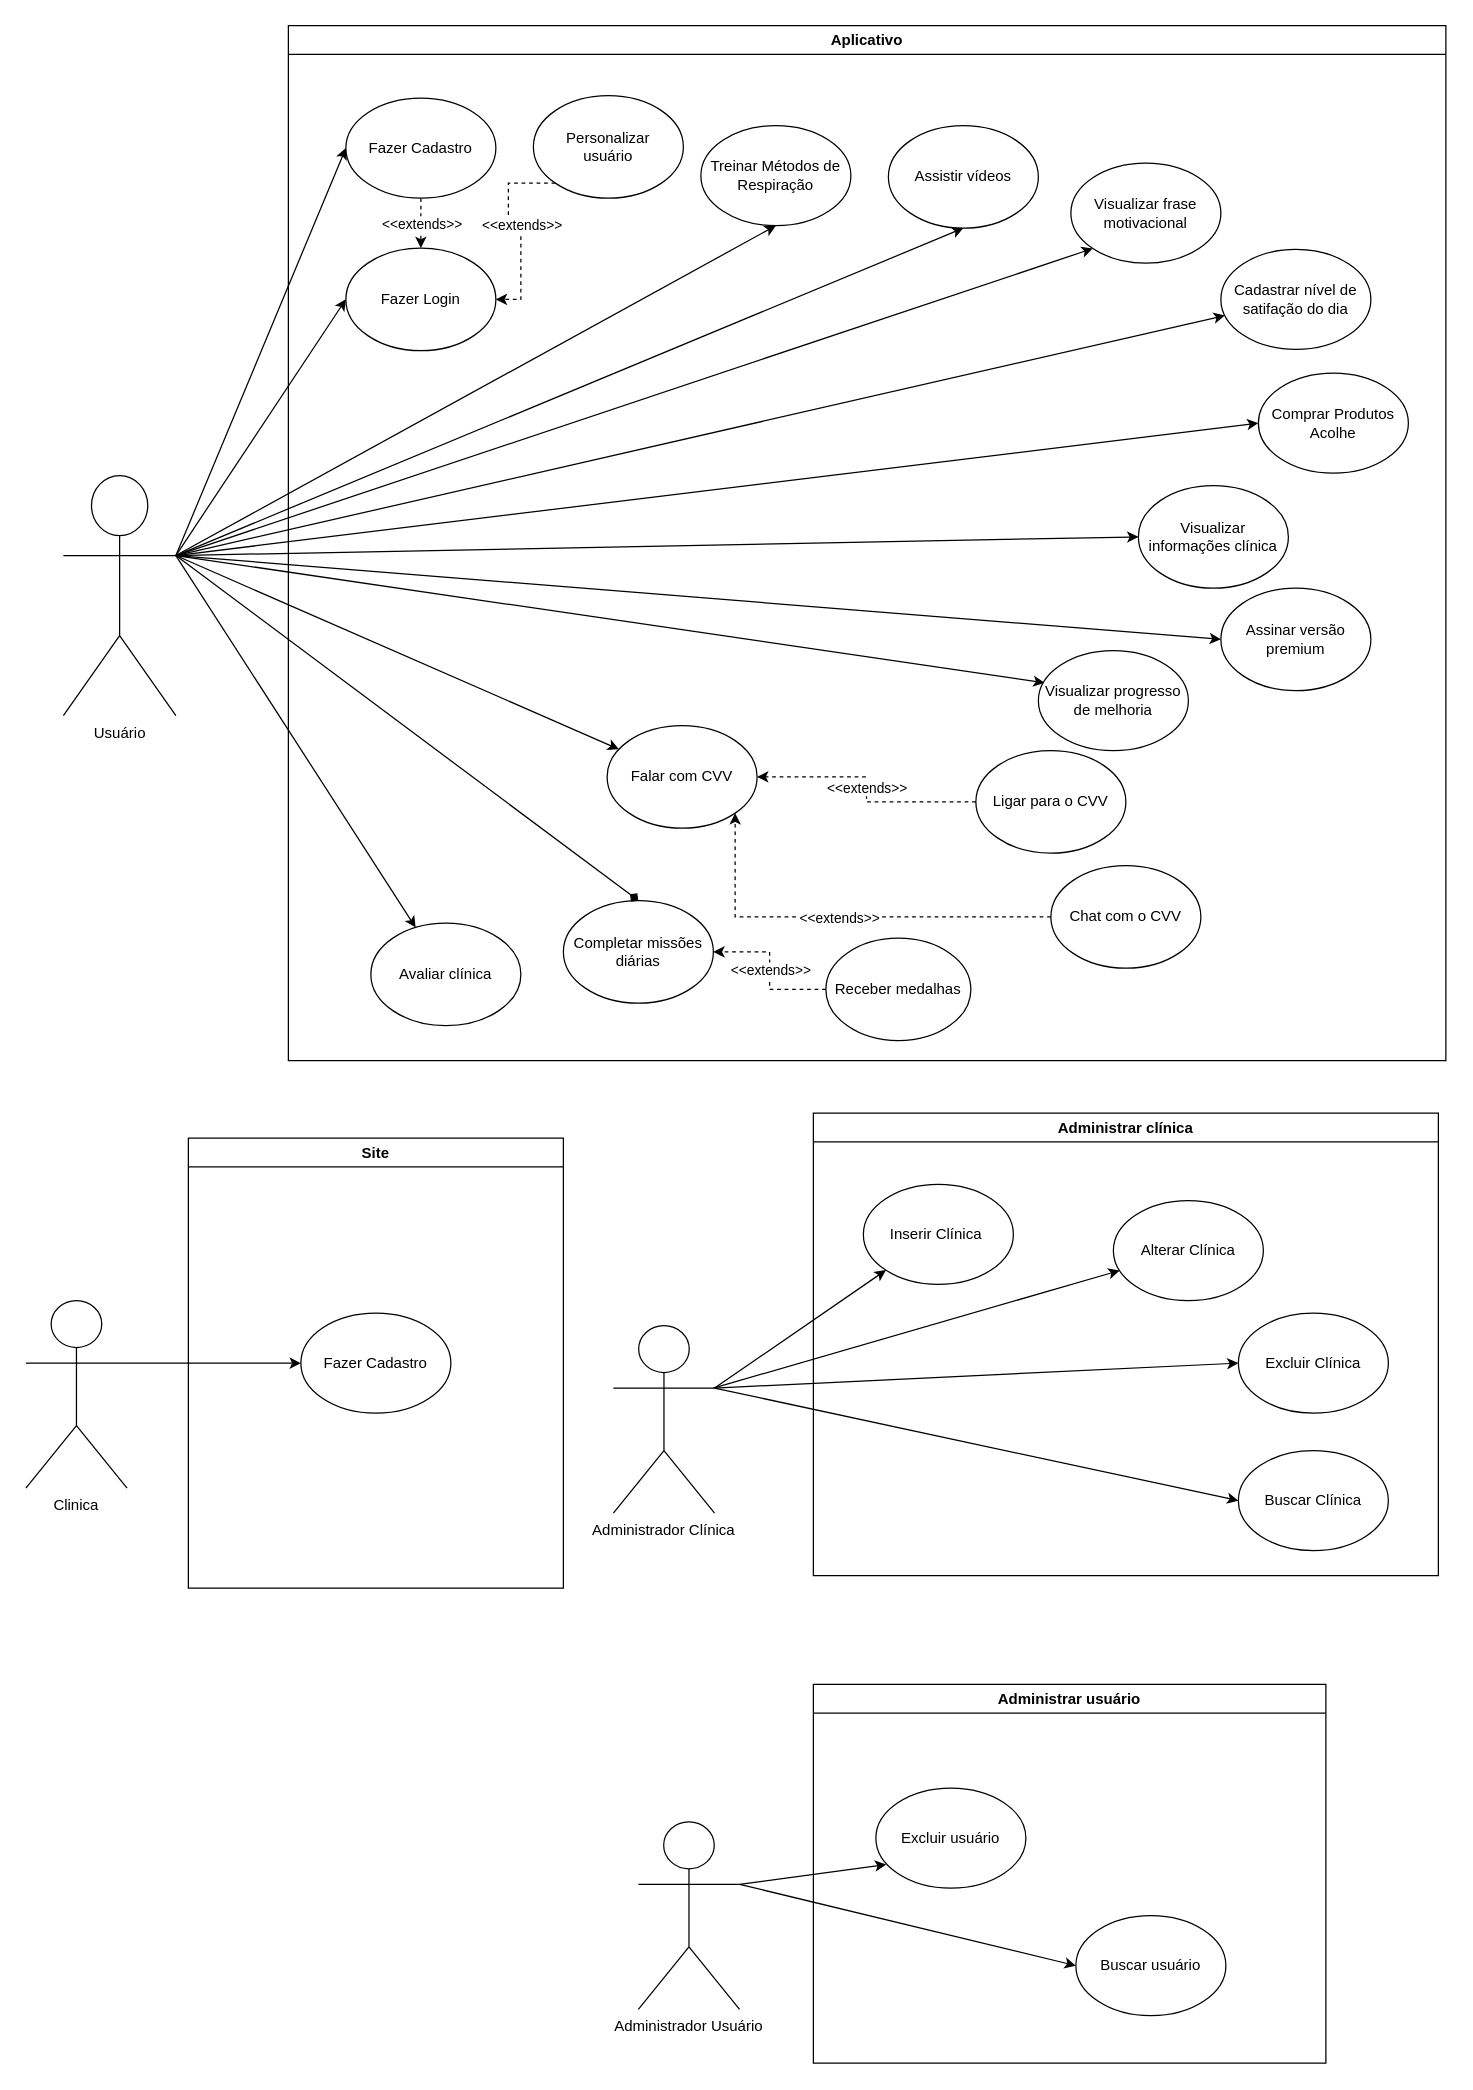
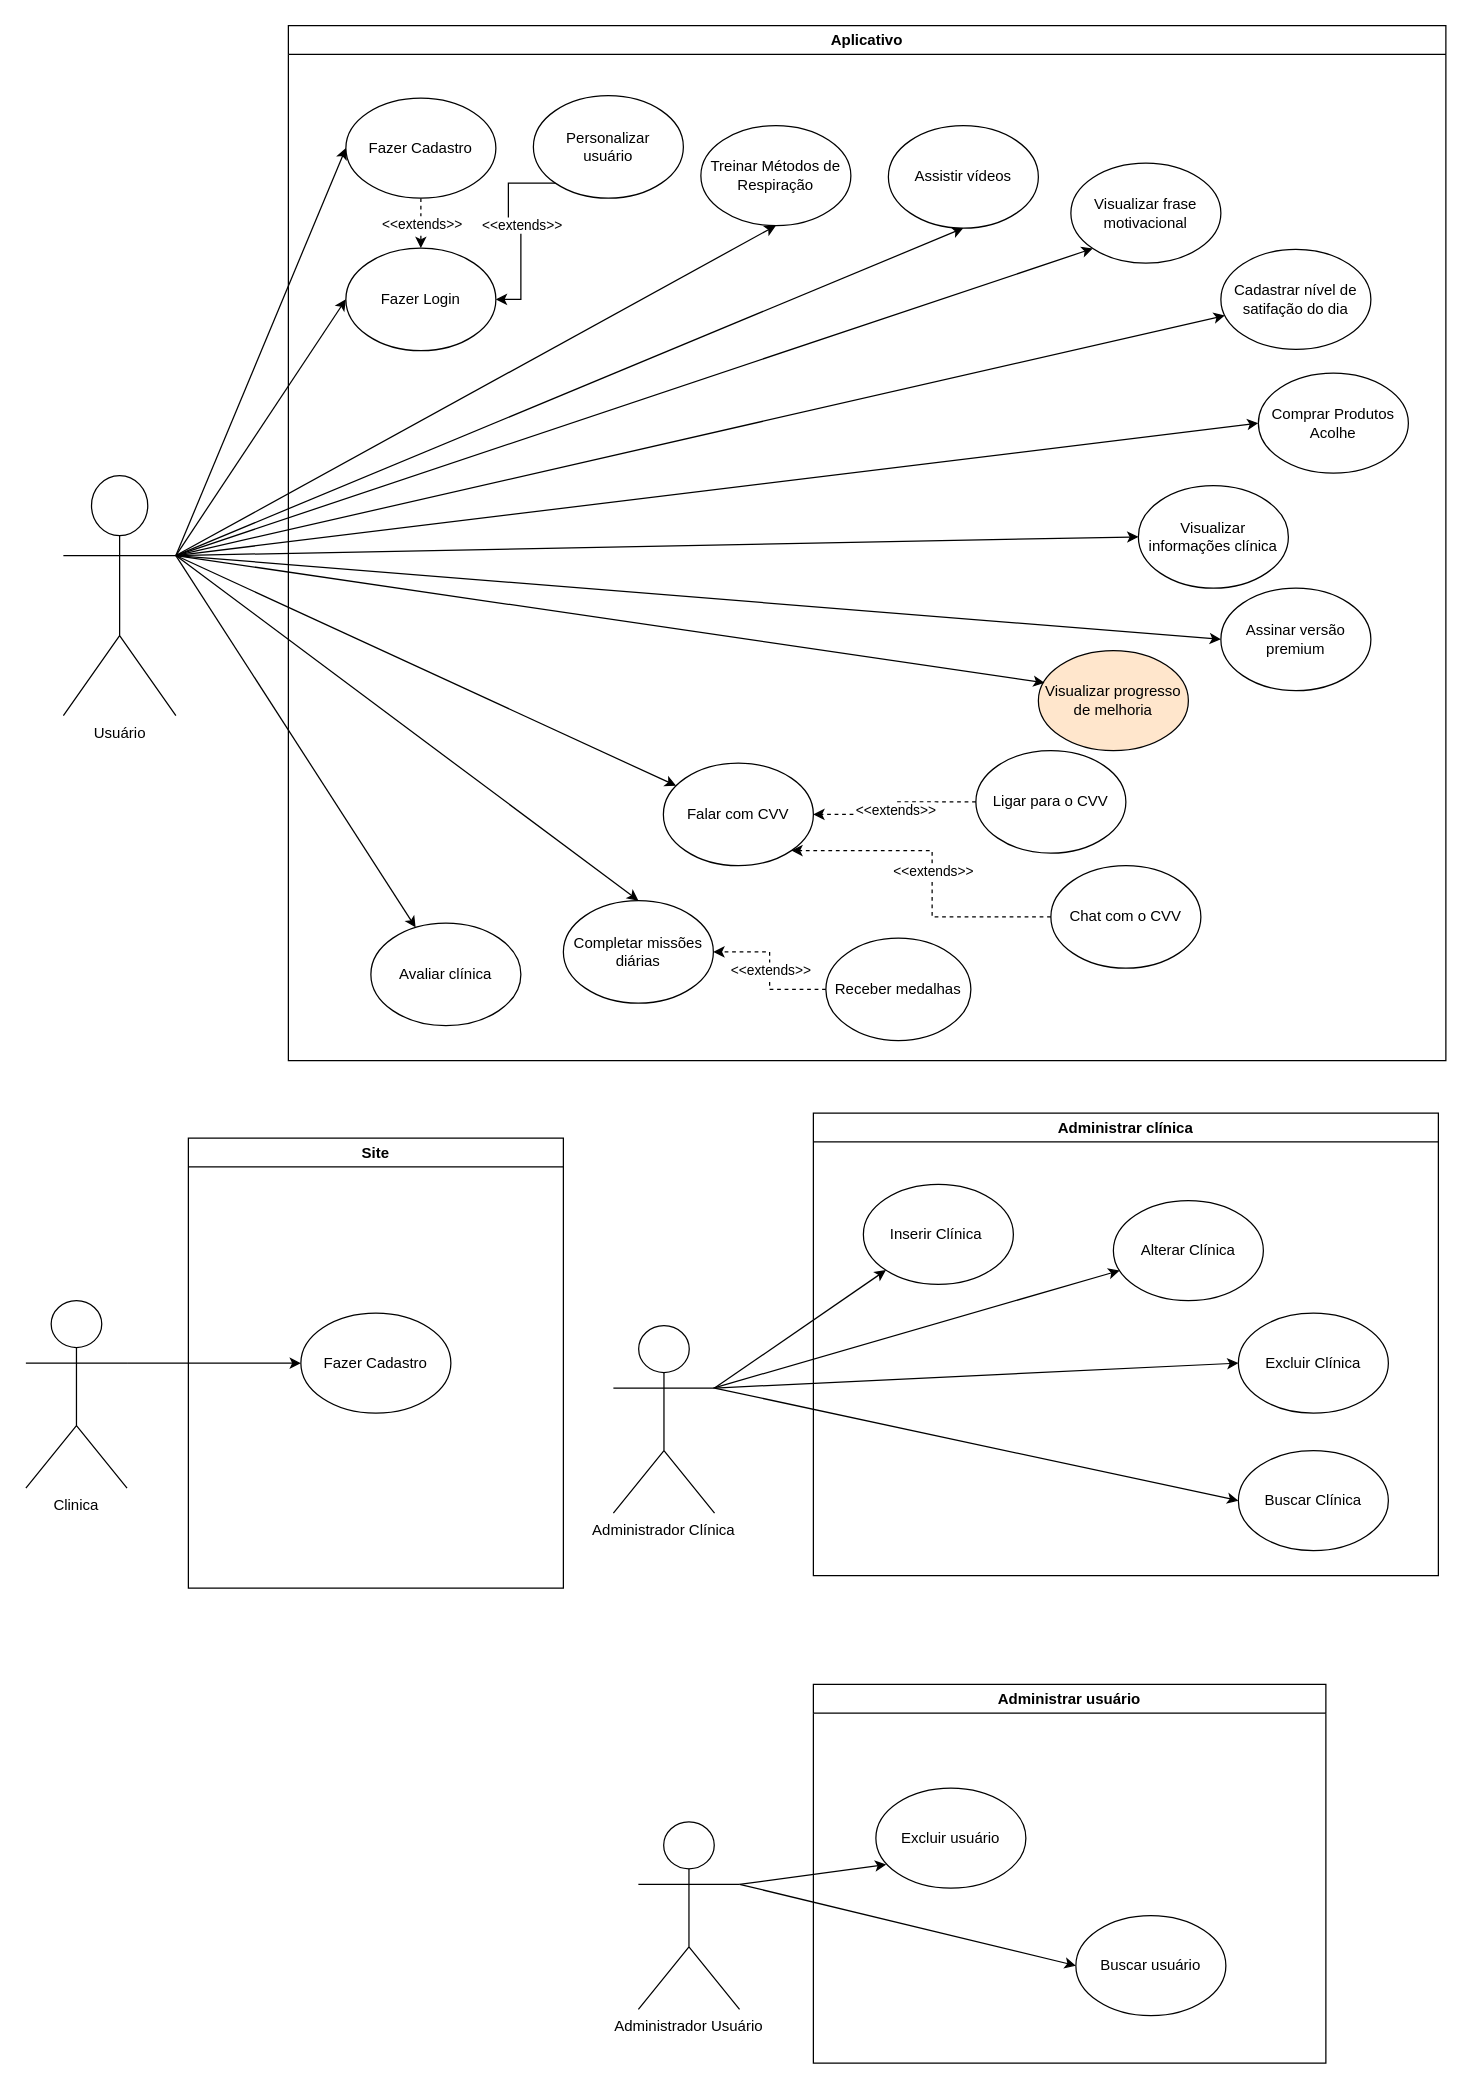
edge "Personalizarusuário" -> "Fazer Login": style dashed -> solid
node "Visualizar progresso de melhoria": fillcolor #ffffff -> #ffe6cc
node "Falar com CVV": moved (682, 777) -> (738, 814)
edge "Usuário" -> "Completar missões diárias": arrowhead diamond -> classic
